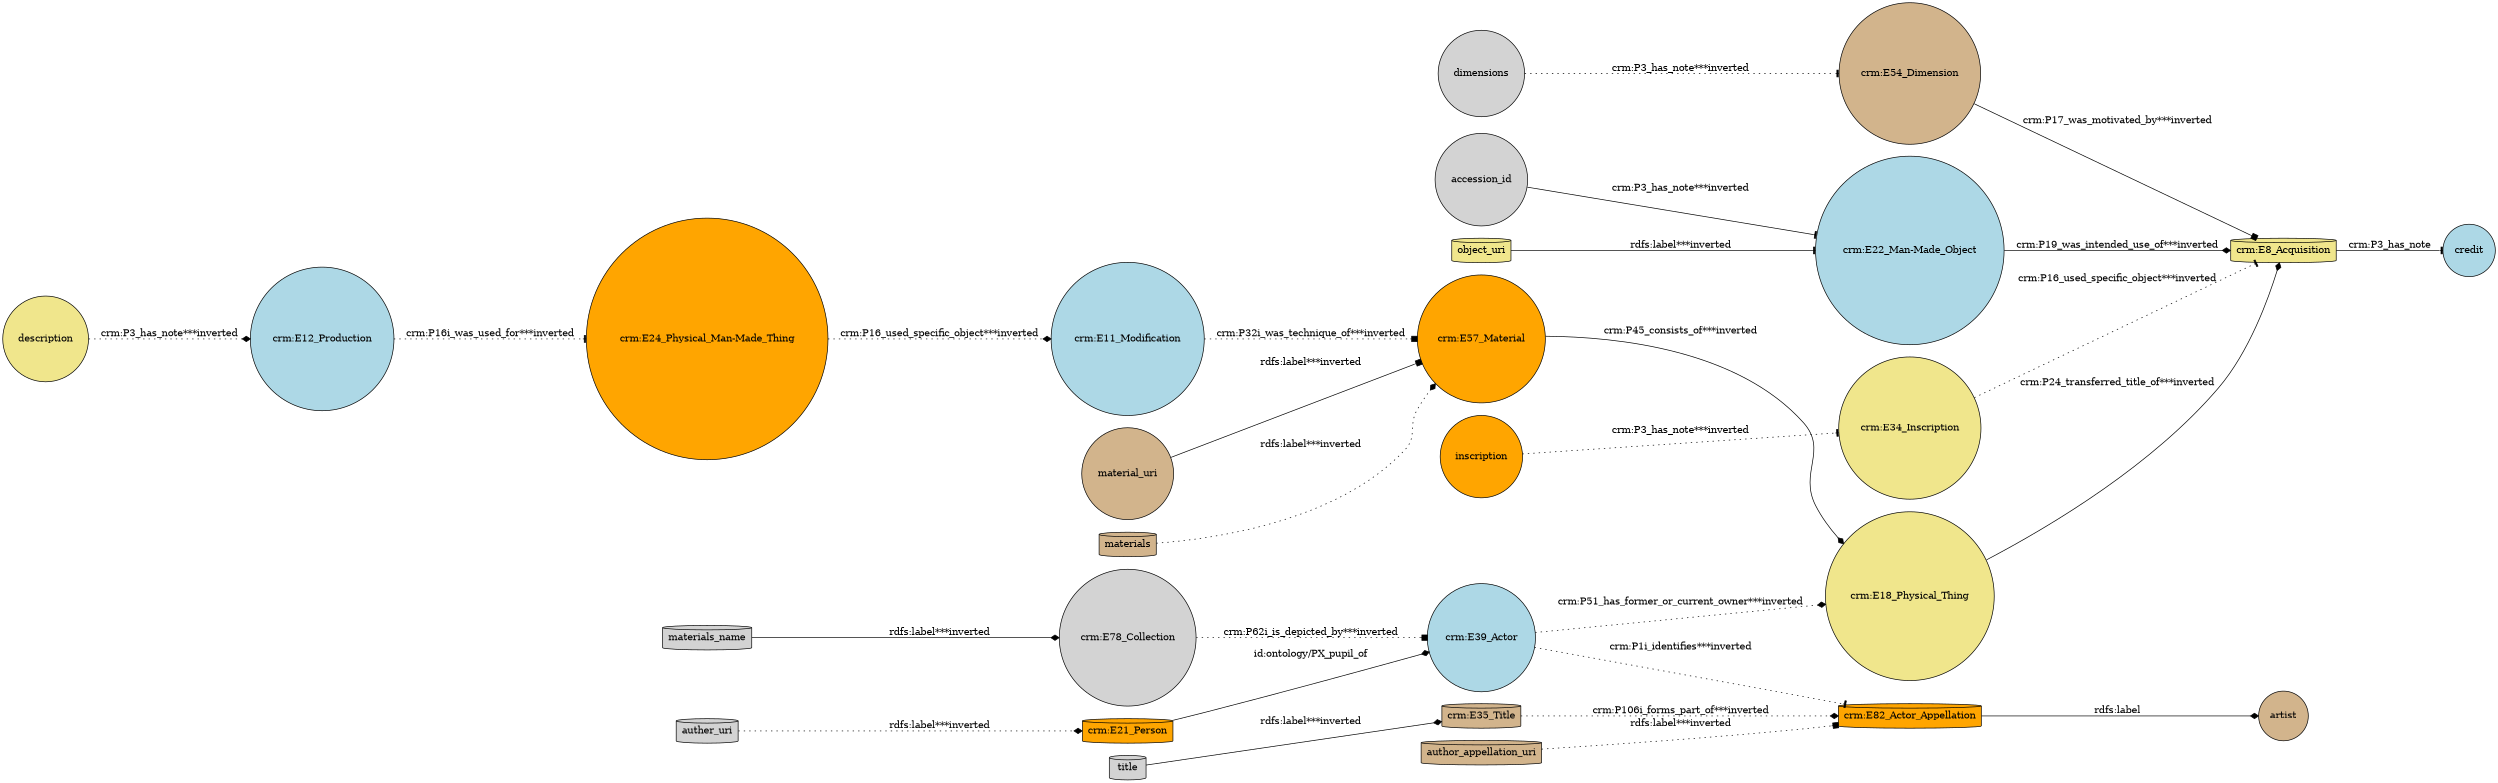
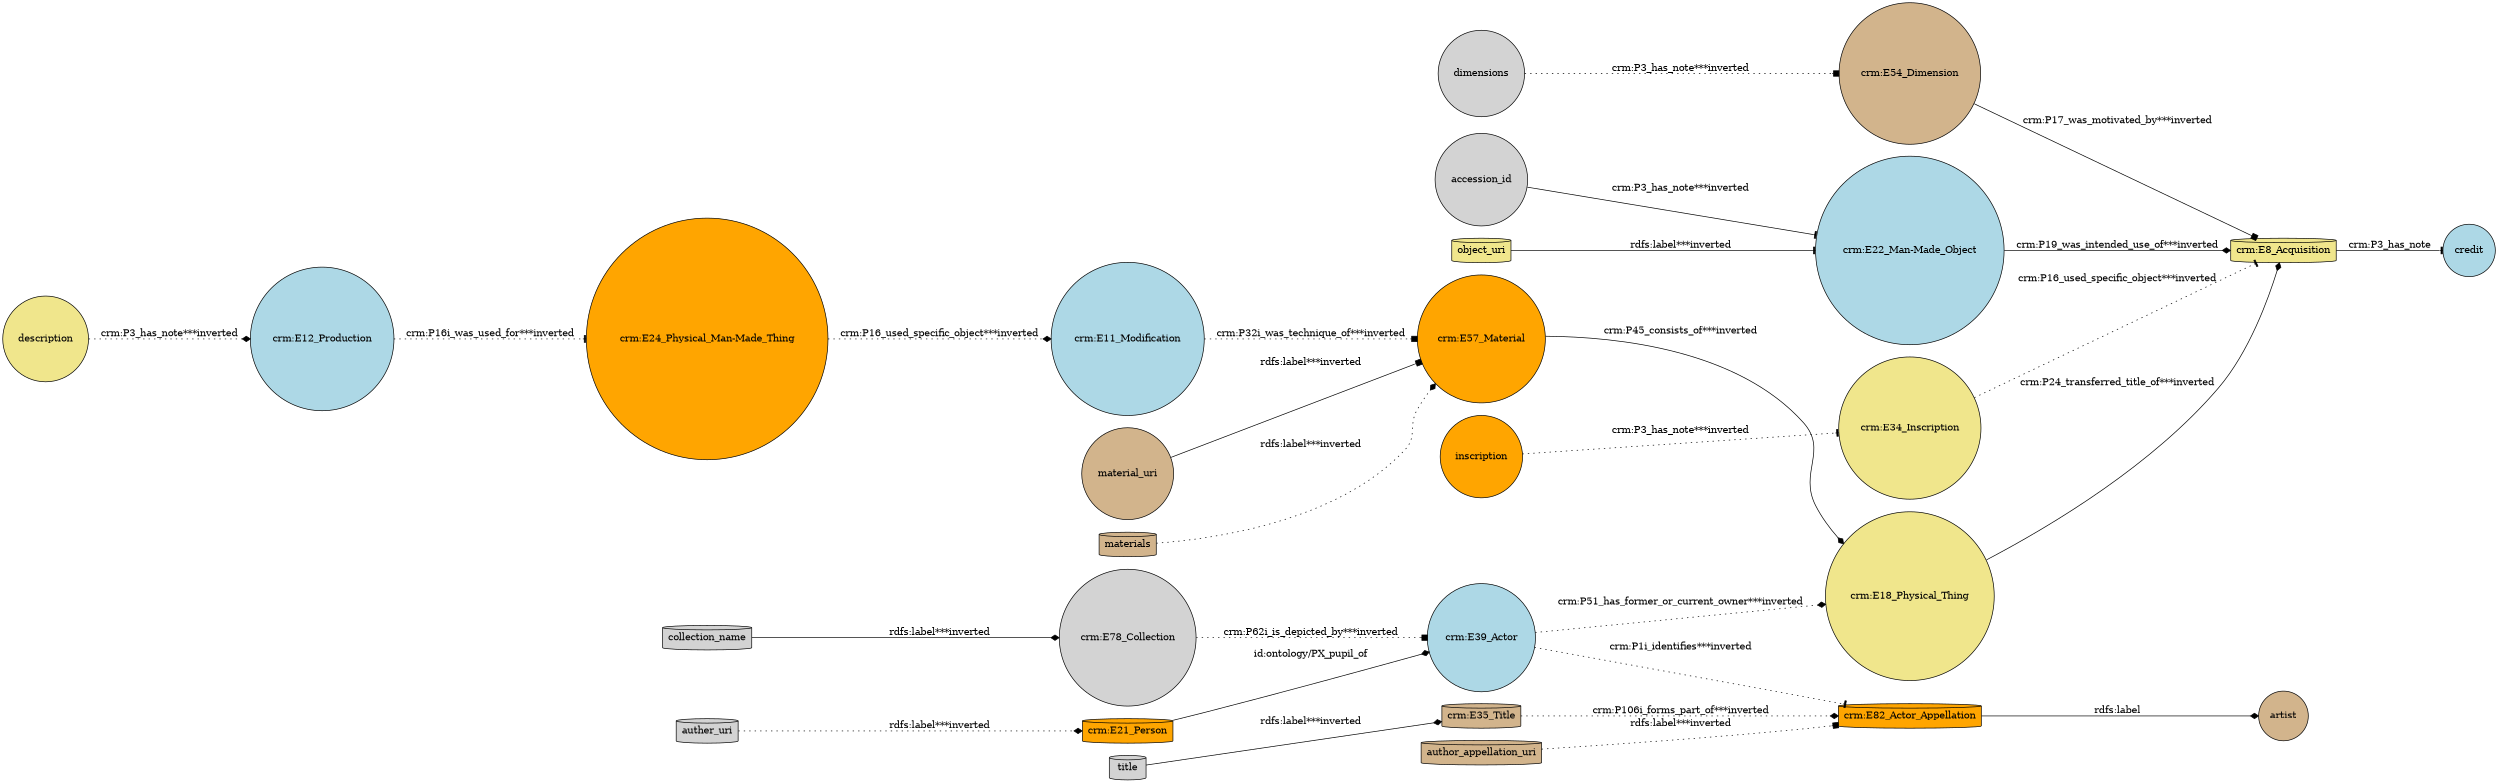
edge "dimensions" -> "crm:E54_Dimension": arrowhead tee -> box
node "materials_name": label "materials_name" -> "collection_name"
